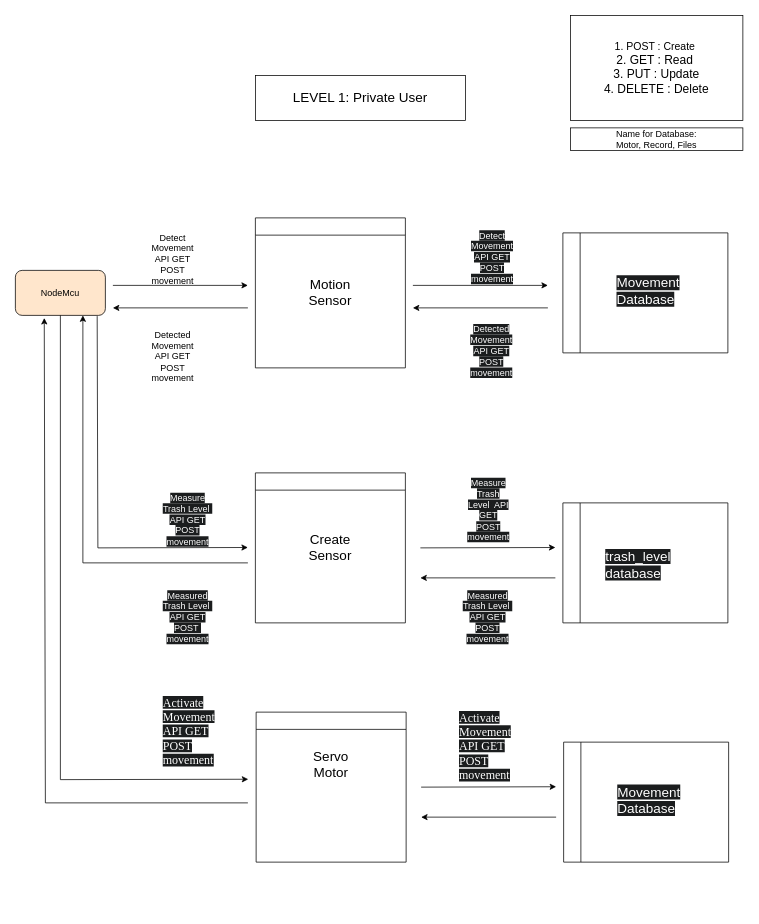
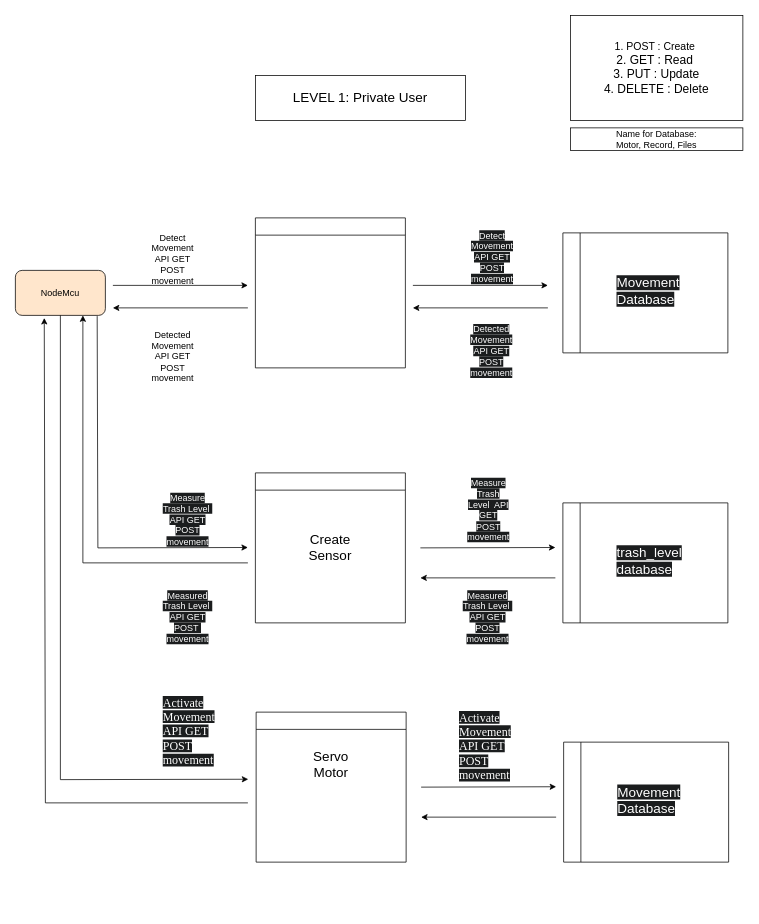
node "Motion Sensor": removed
node "trash_level database": moved (660, 563) -> (672, 559)
